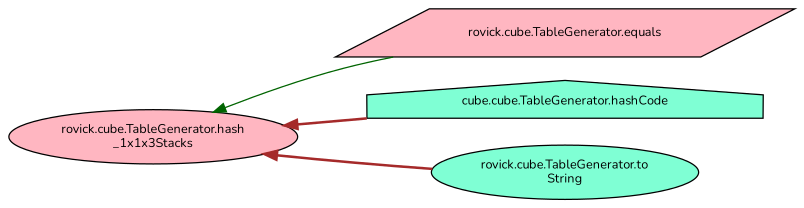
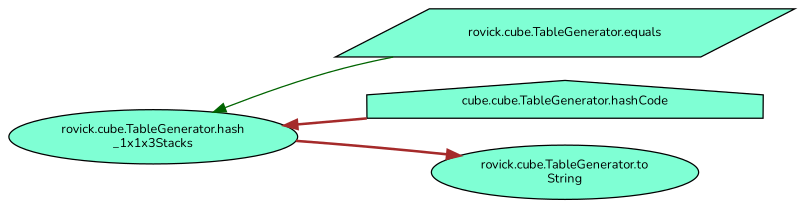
node "rovick.cube.TableGenerator.equals": fillcolor lightpink -> aquamarine
node "rovick.cube.TableGenerator.hash _1x1x3Stacks": fillcolor lightpink -> aquamarine
edge "rovick.cube.TableGenerator.to String" -> "rovick.cube.TableGenerator.hash _1x1x3Stacks": reversed
